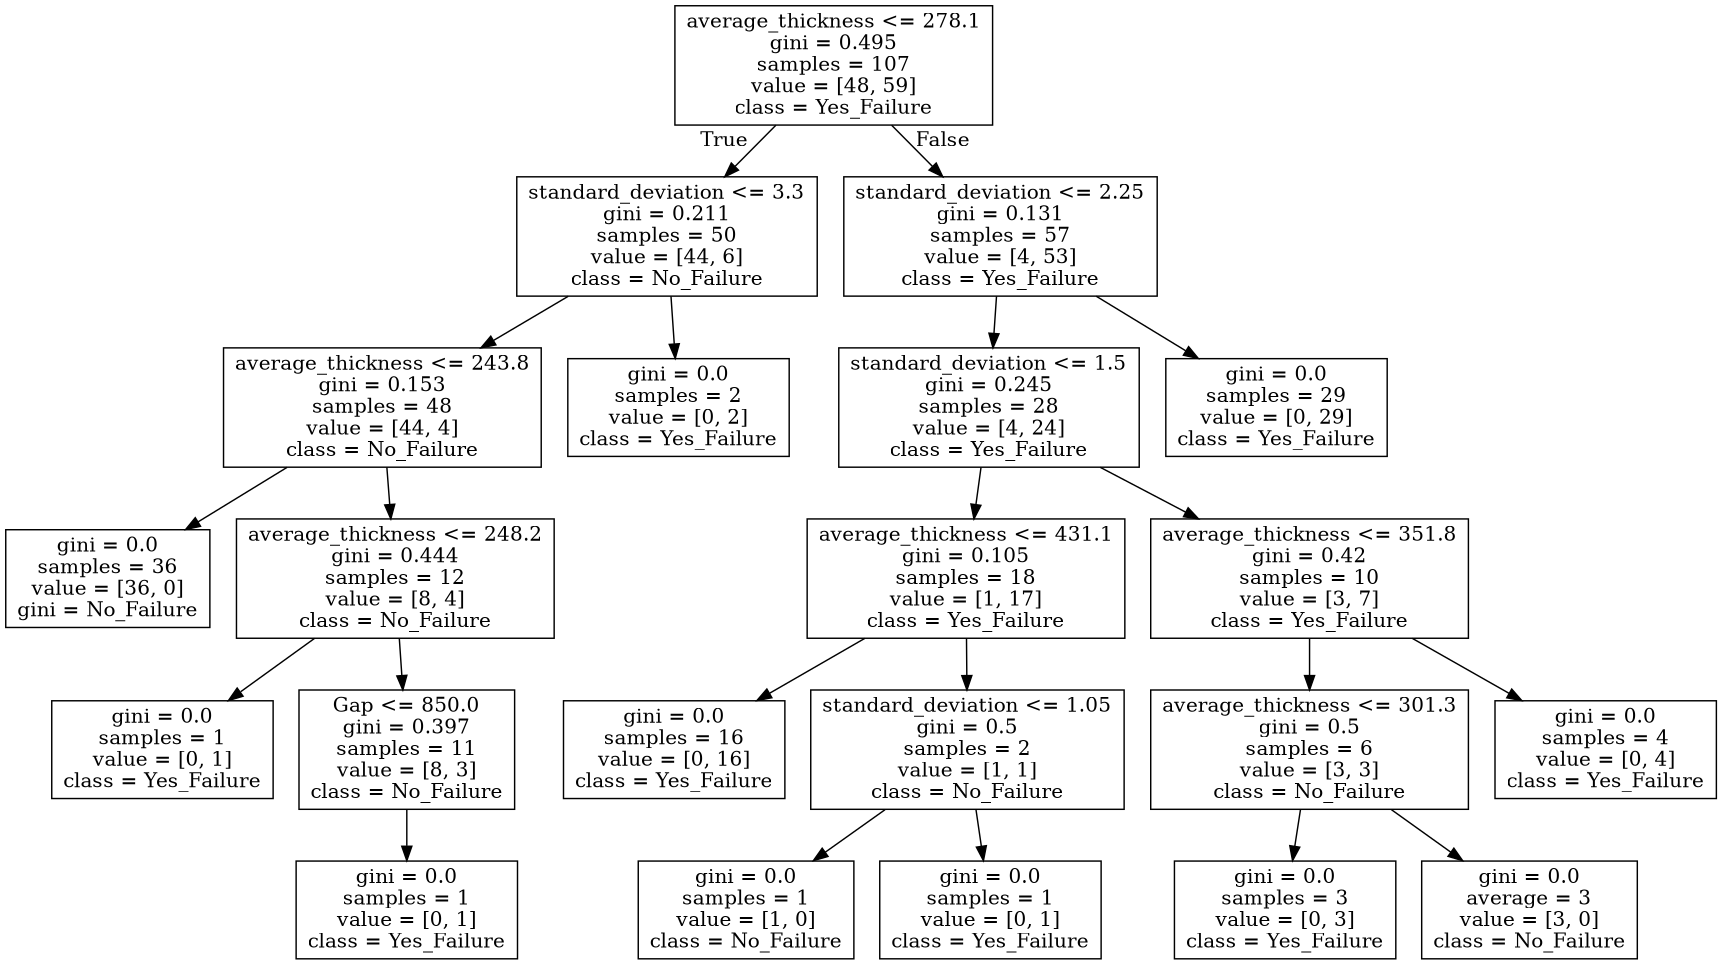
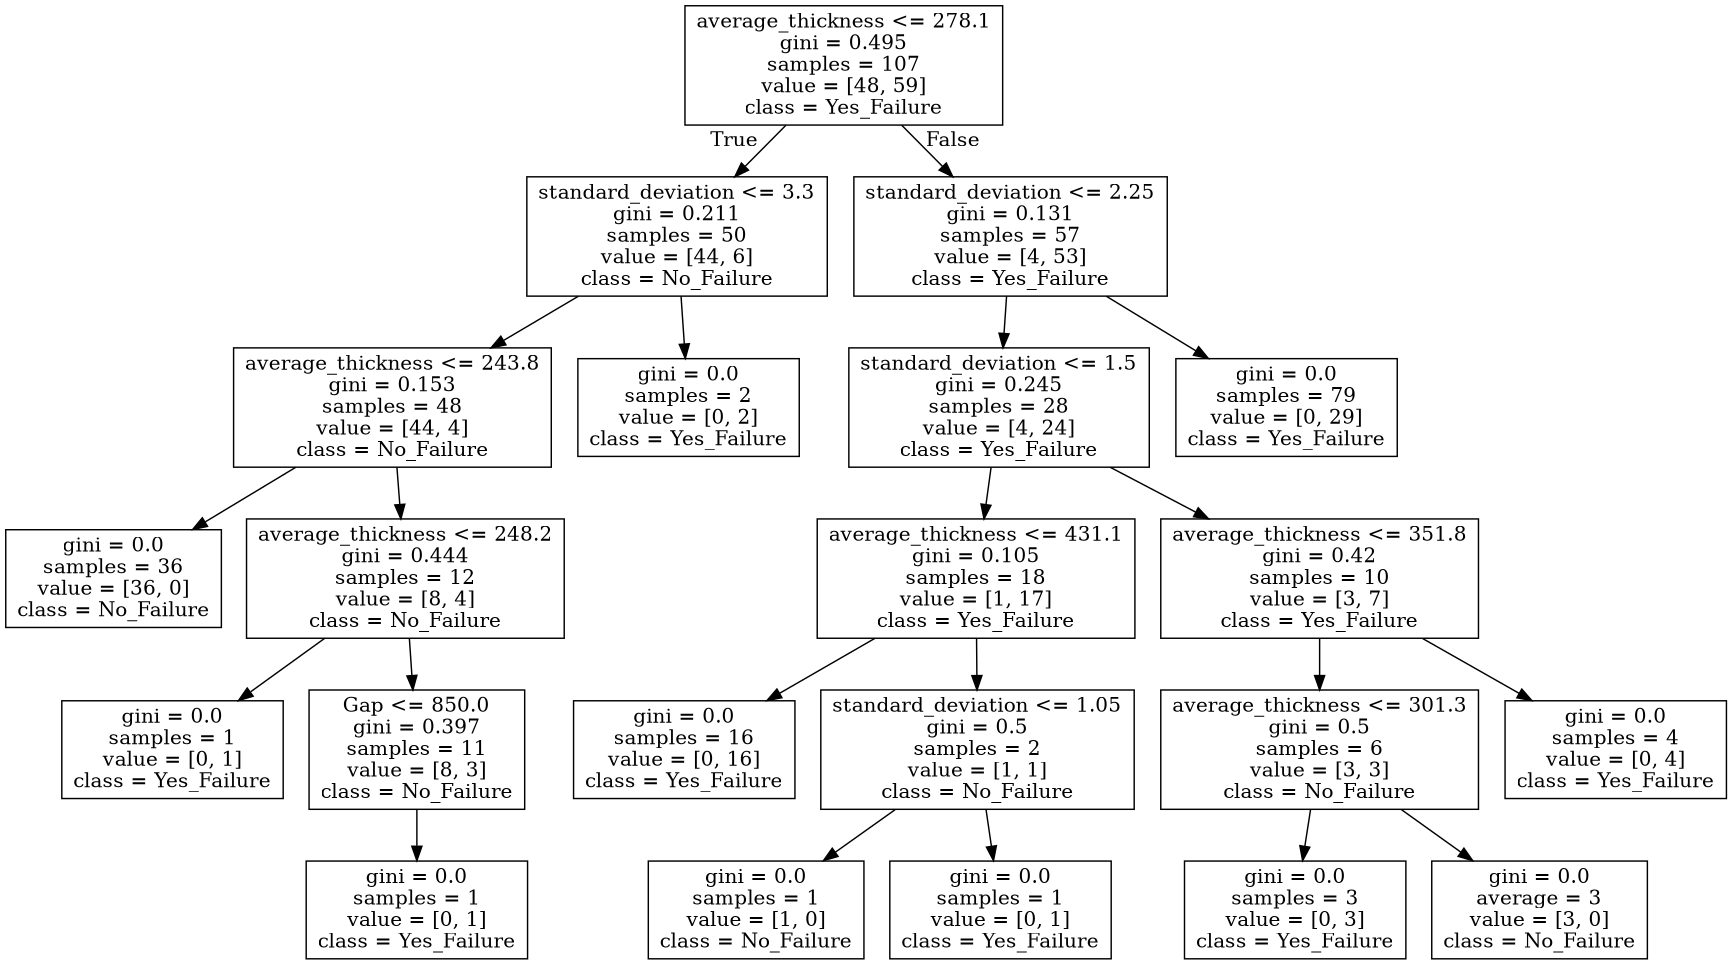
node "gini = 0.0 samples = 29 value = [0, 29] class = Yes_Failure": label "gini = 0.0 samples = 29 value = [0, 29] class = Yes_Failure" -> "gini = 0.0 samples = 79 value = [0, 29] class = Yes_Failure"
node "gini = 0.0 samples = 36 value = [36, 0] gini = No_Failure": label "gini = 0.0 samples = 36 value = [36, 0] gini = No_Failure" -> "gini = 0.0 samples = 36 value = [36, 0] class = No_Failure"
